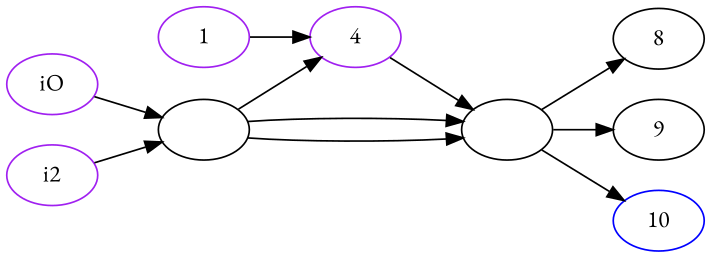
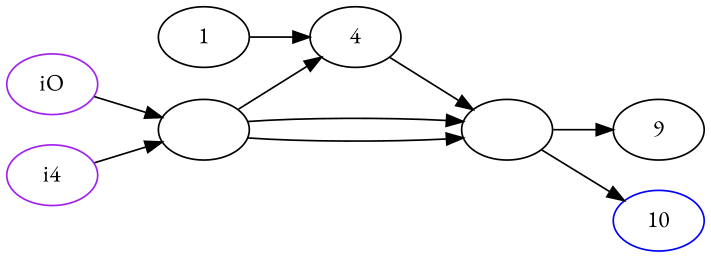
node "1": color purple -> black
node "4": color purple -> black
node "8": removed
node "i2": label "i2" -> "i4"
